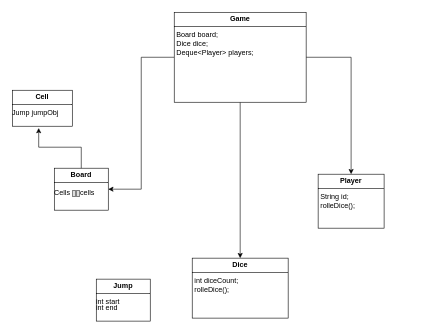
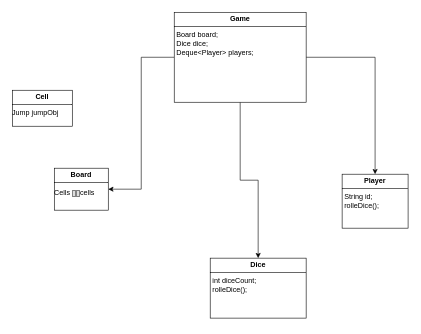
edge "Board Cells [][]cells" -> "Cell Jump jumpObj": removed
node "Player String id; rolleDice();": moved (351, 201) -> (375, 201)
node "Dice int diceCount; rolleDice();": moved (240, 288) -> (258, 288)
node "Jump int start int end": removed
